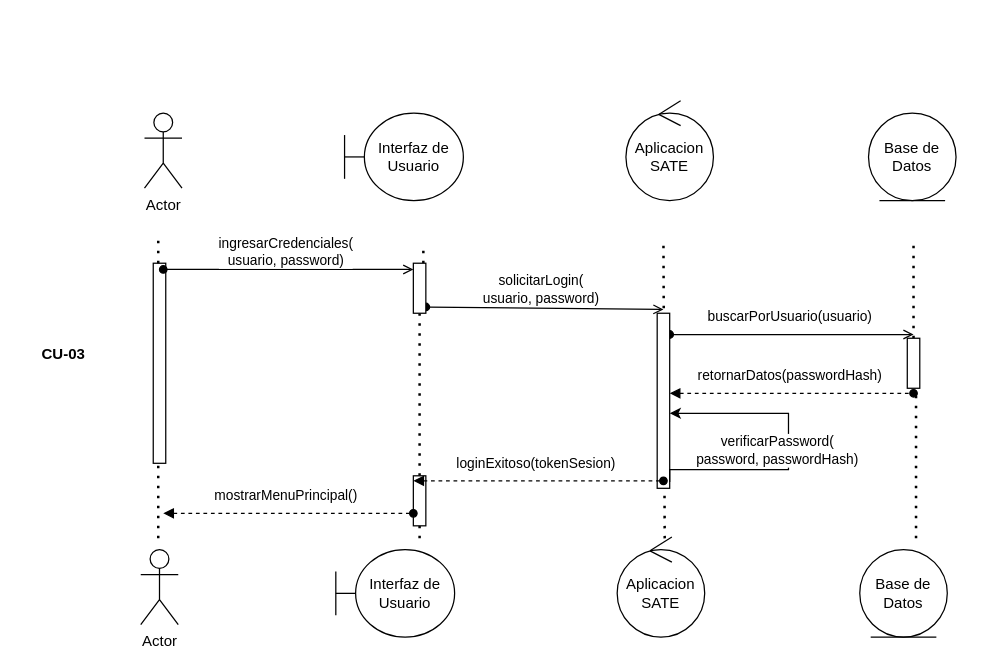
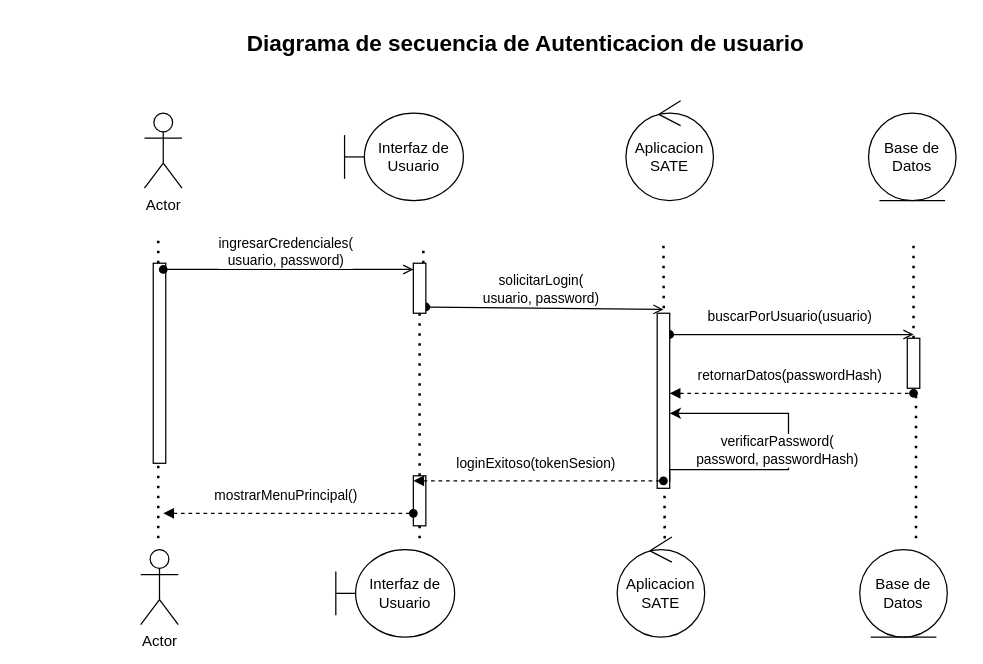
node "Diagrama de secuencia de Autenticacion de usuario": added
node "CU-03": removed
